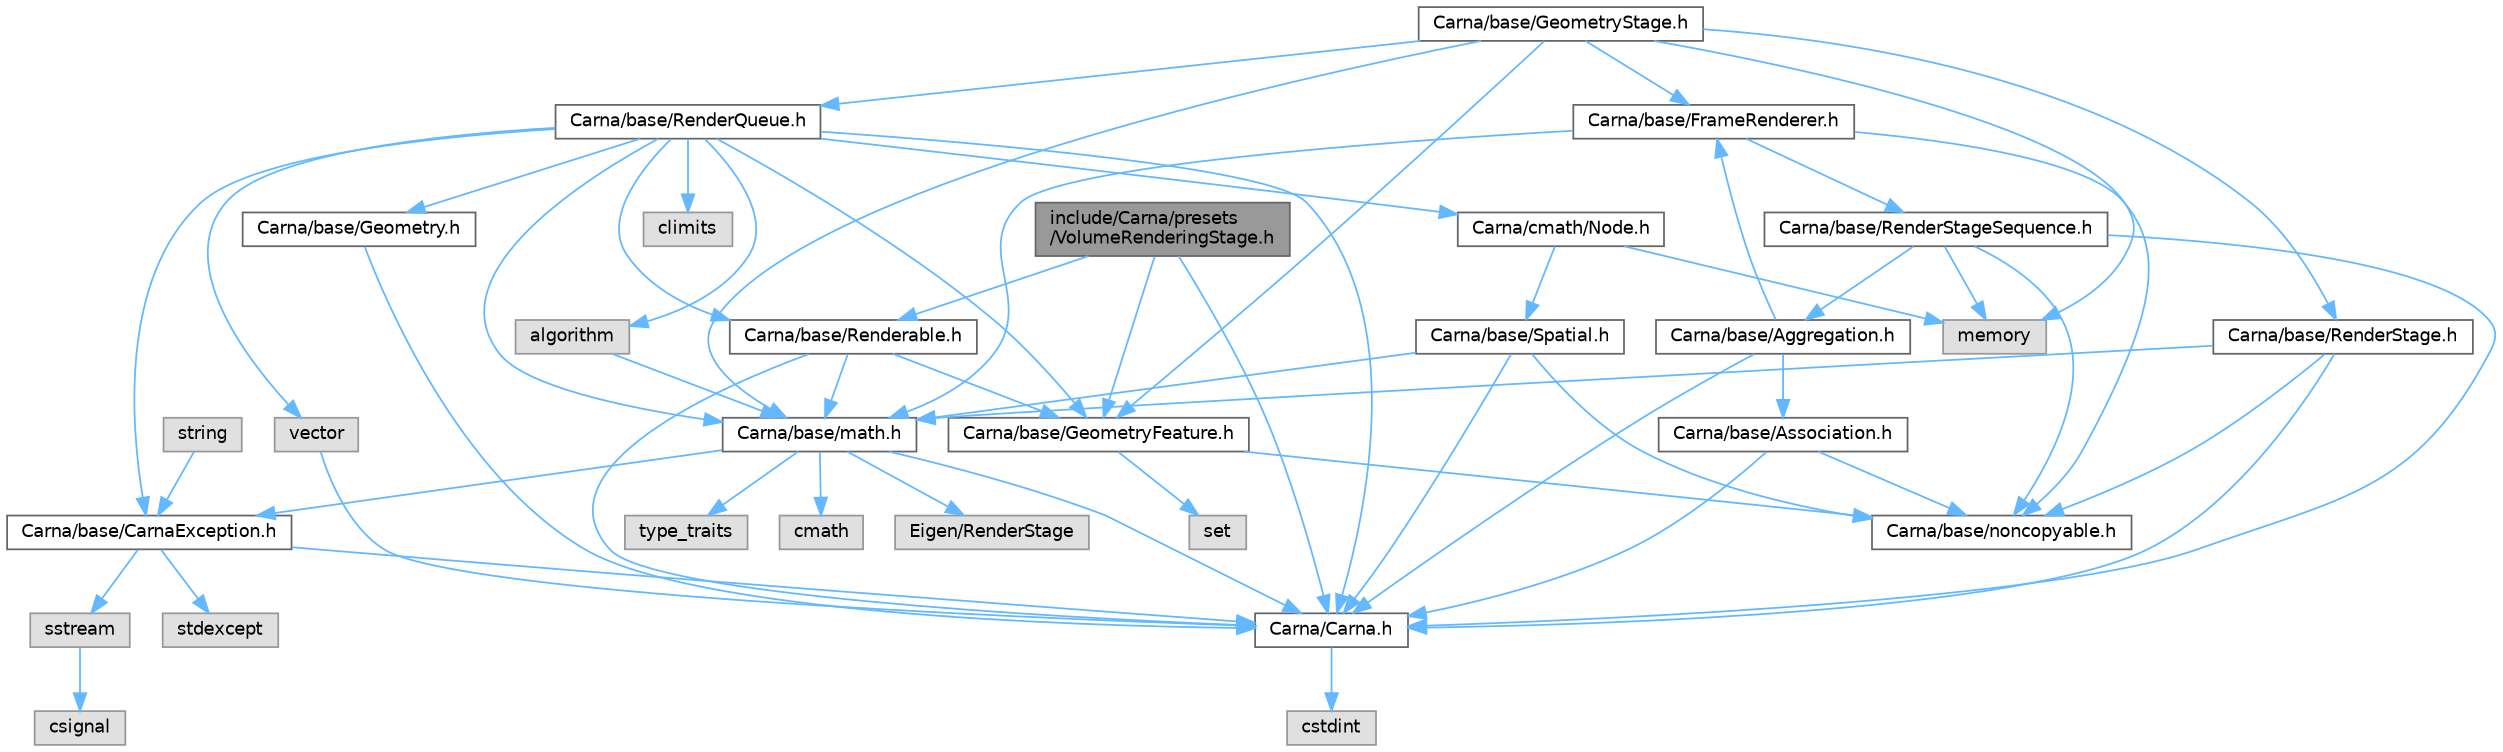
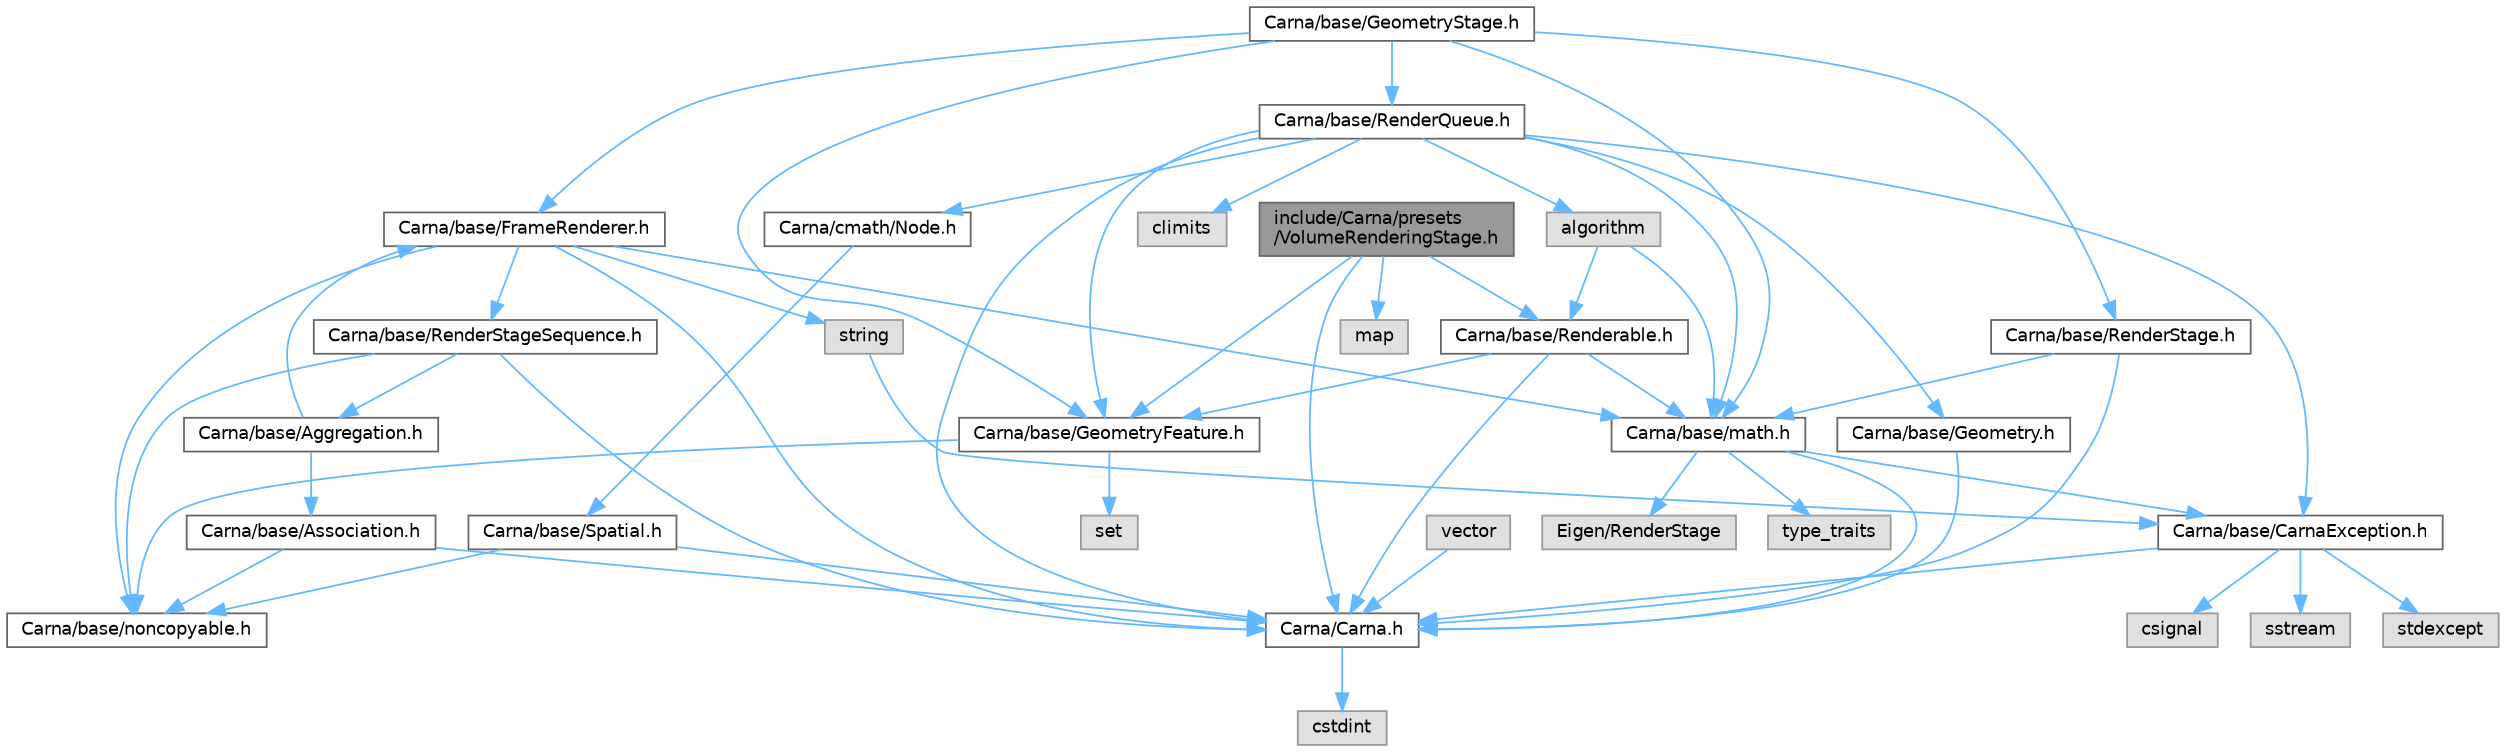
edge "Carna/base/RenderQueue.h" -> "vector": removed
edge "Carna/base/RenderQueue.h" -> "Carna/base/Renderable.h": now "algorithm" -> "Carna/base/Renderable.h"
edge "Carna/base/FrameRenderer.h" -> "string": added
node "map": added
node "memory": removed
edge "Carna/base/Spatial.h" -> "Carna/base/math.h": removed
edge "Carna/base/RenderStage.h" -> "Carna/base/noncopyable.h": removed
edge "Carna/base/Aggregation.h" -> "Carna/Carna.h": now "Carna/base/FrameRenderer.h" -> "Carna/Carna.h"
node "cmath": removed
edge "sstream" -> "csignal": now "Carna/base/CarnaException.h" -> "csignal"
